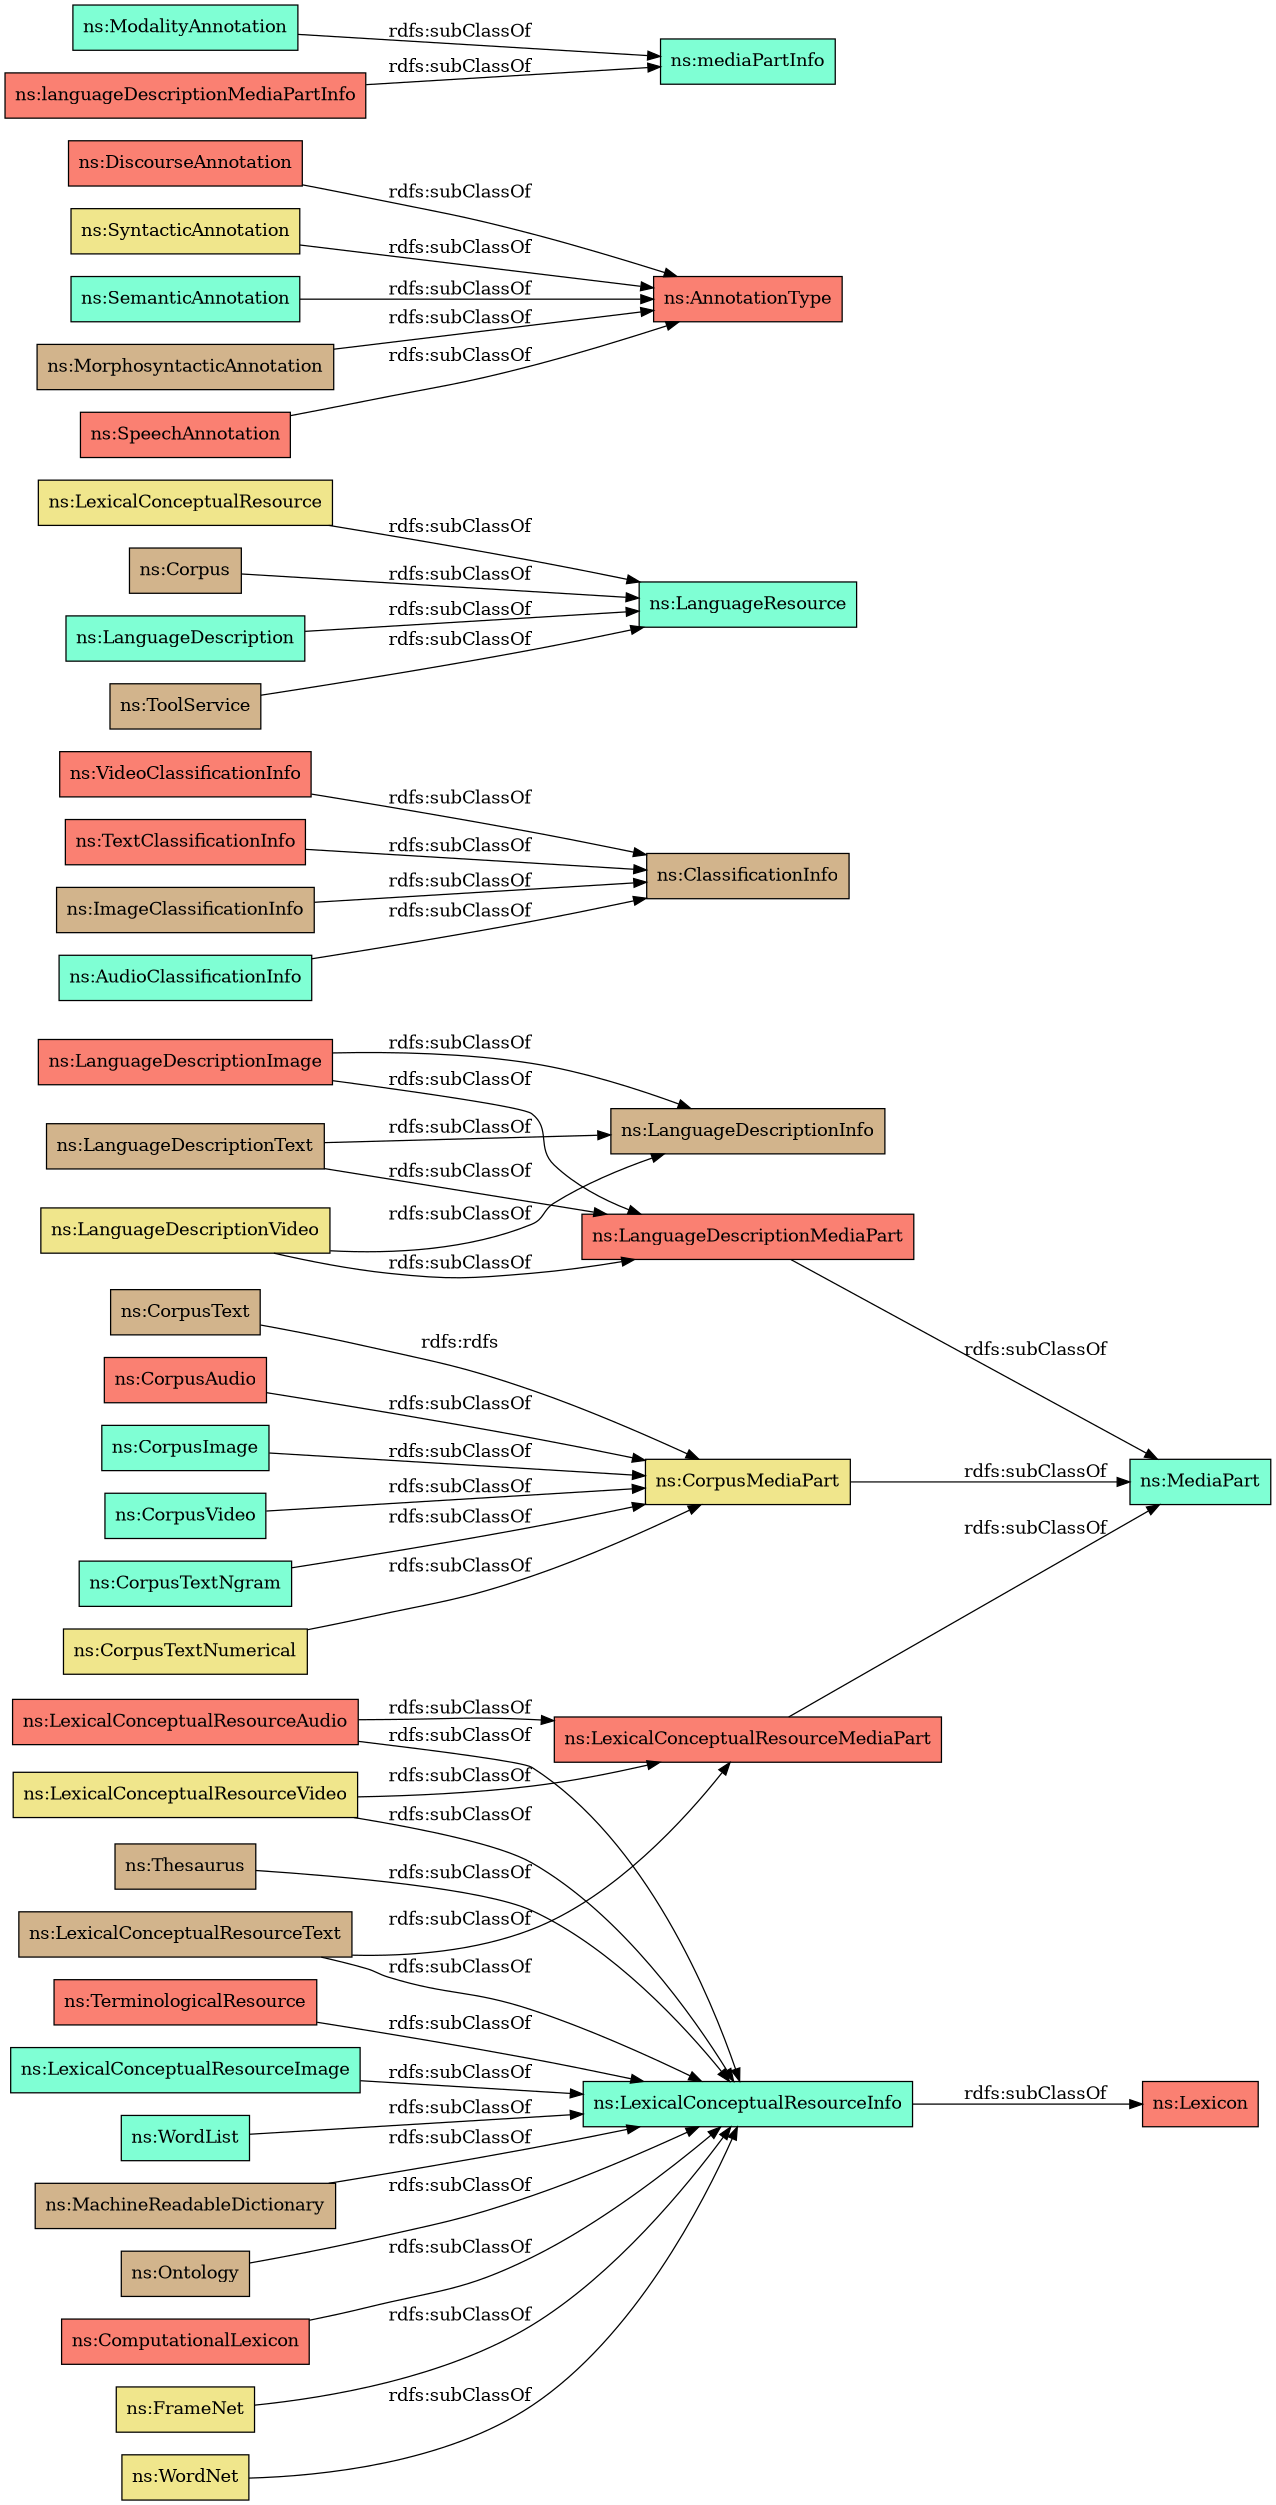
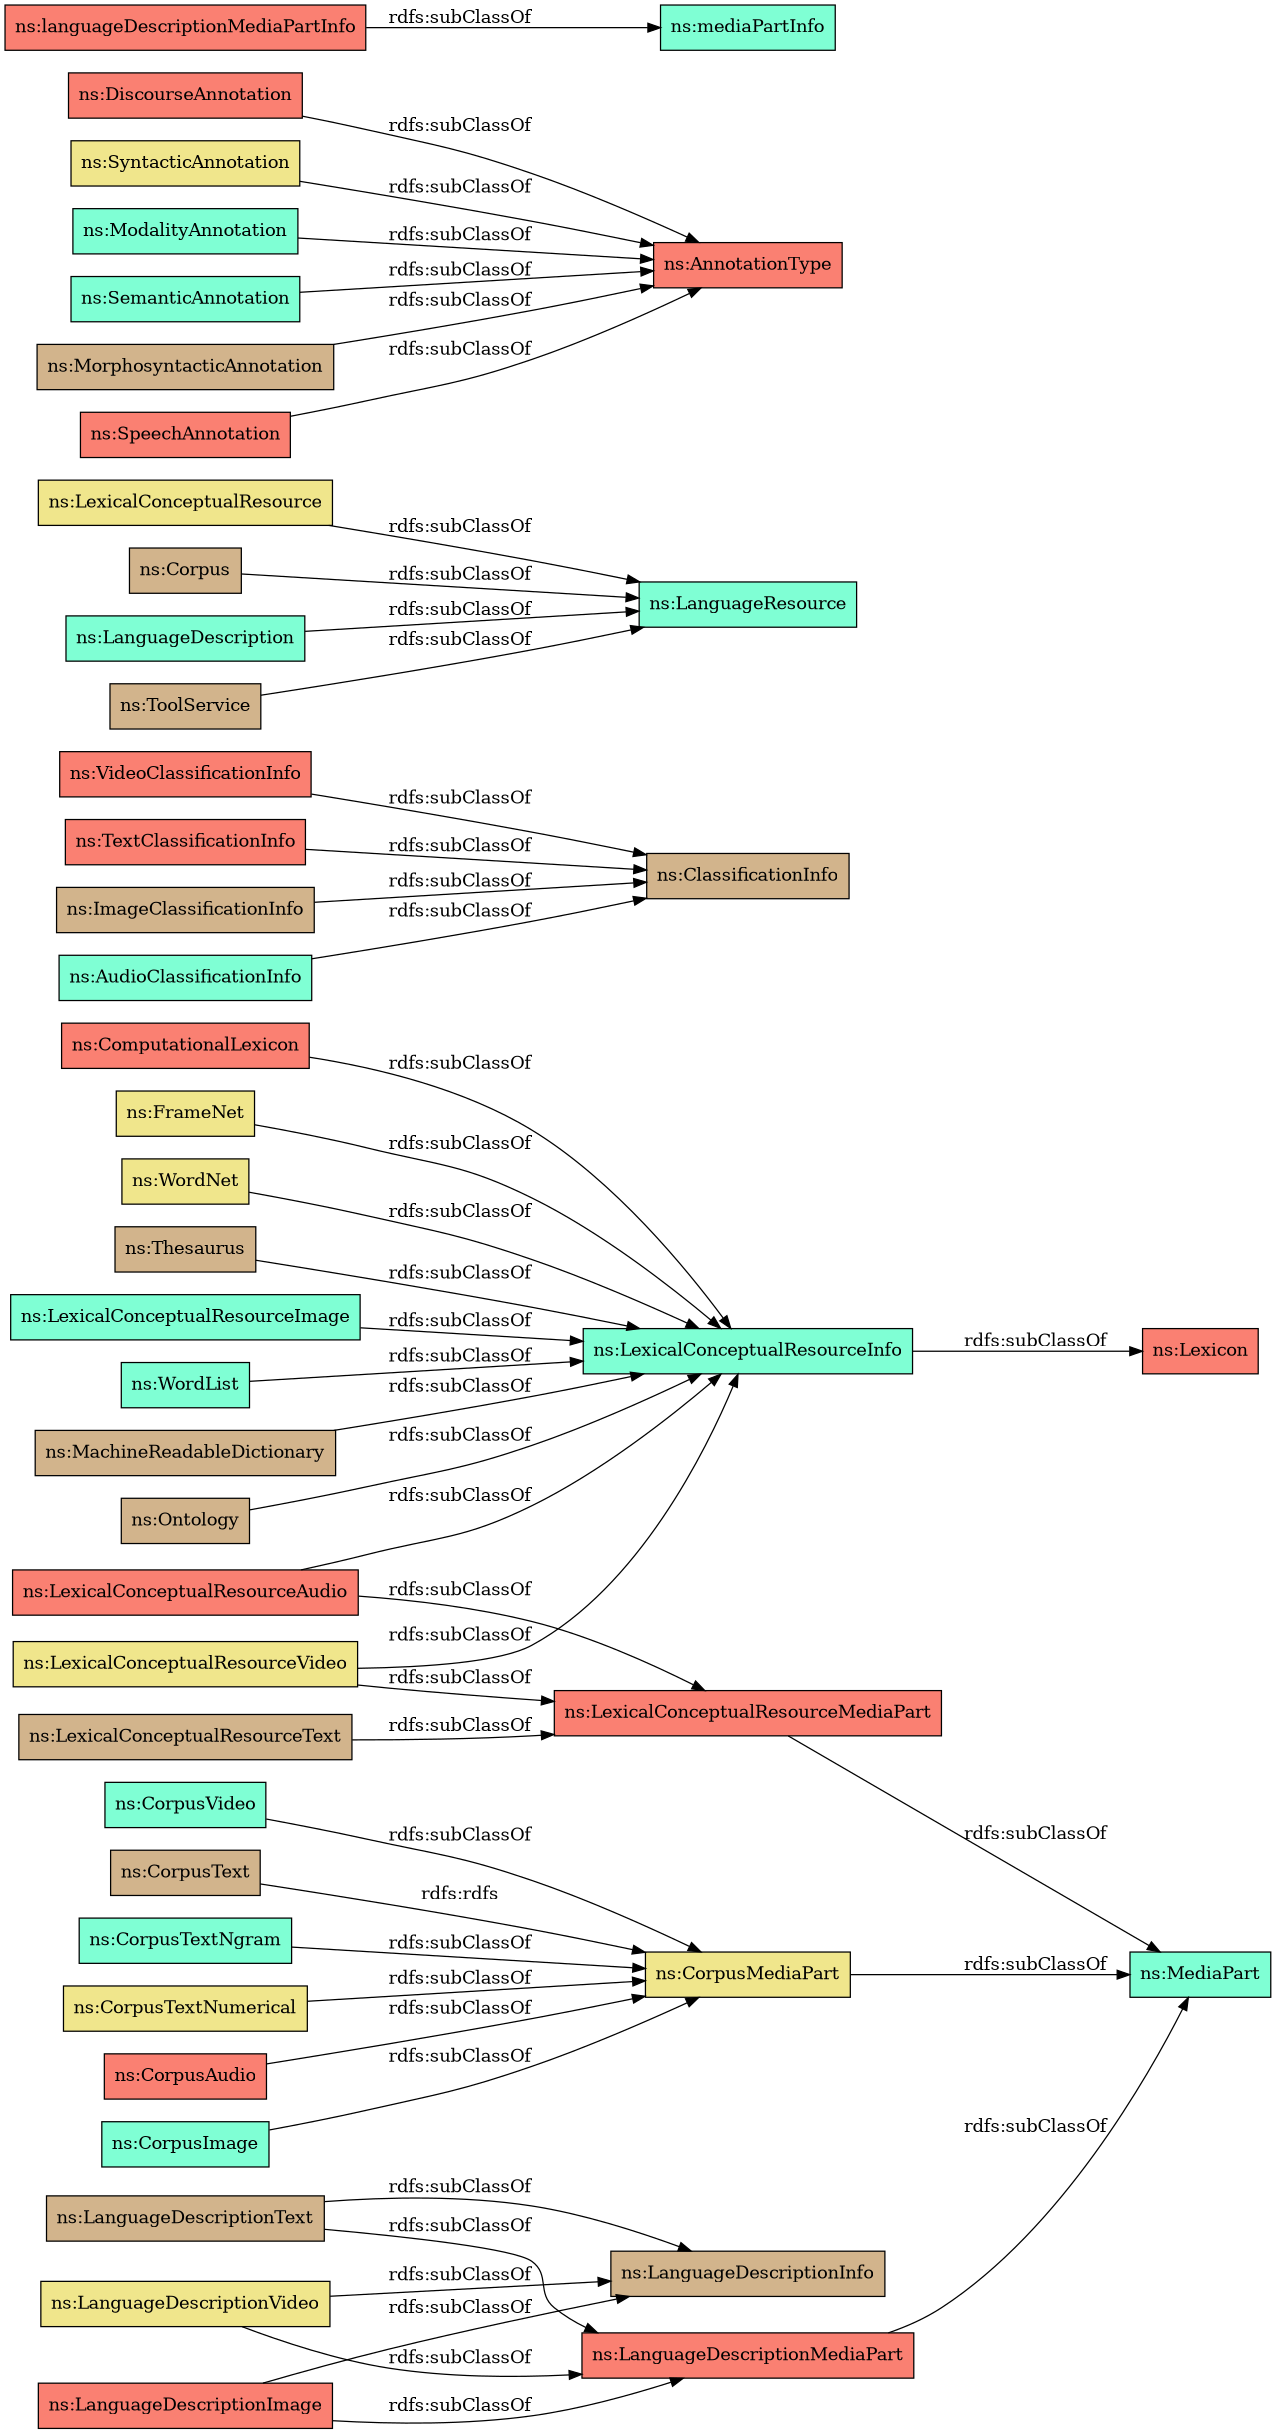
edge "ns:ModalityAnnotation" -> "ns:mediaPartInfo": now "ns:ModalityAnnotation" -> "ns:AnnotationType"
node "ns:TerminologicalResource": removed
edge "ns:LexicalConceptualResourceText" -> "ns:LexicalConceptualResourceInfo": removed, label "rdfs:subClassOf"
